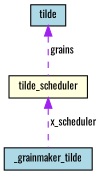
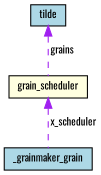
node "tilde_scheduler": label "tilde_scheduler" -> "grain_scheduler"
node "_grainmaker_tilde": label "_grainmaker_tilde" -> "_grainmaker_grain"
